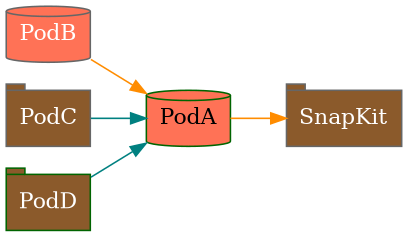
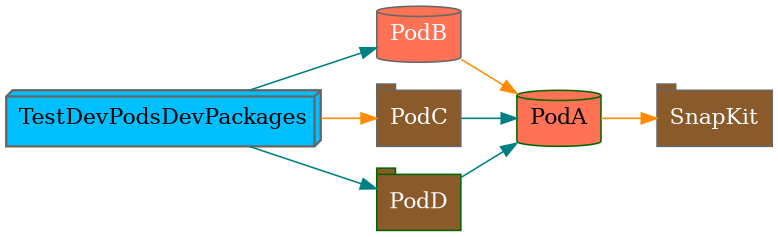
node "TestDevPodsDevPackages": added
